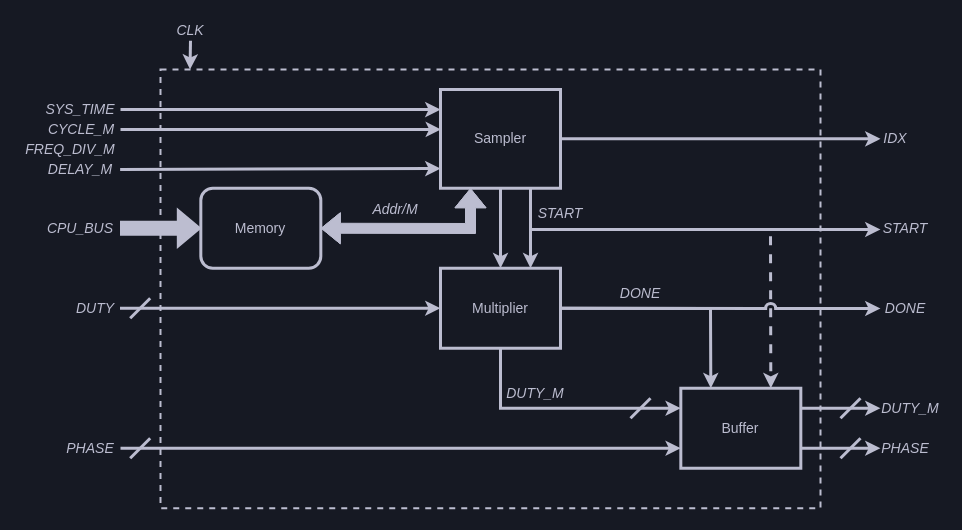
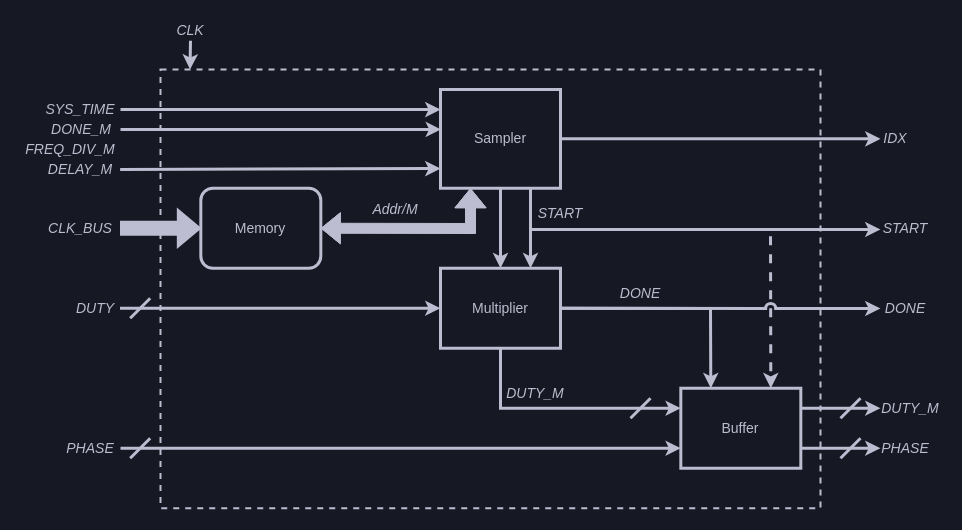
node "CYCLE_M": label "CYCLE_M" -> "DONE_M"
node "CPU_BUS": label "CPU_BUS" -> "CLK_BUS"
